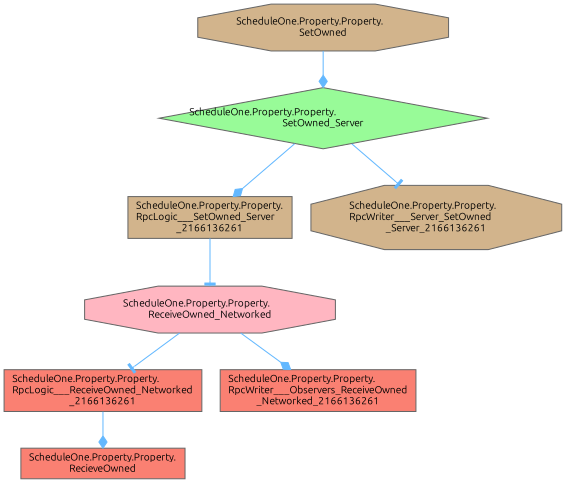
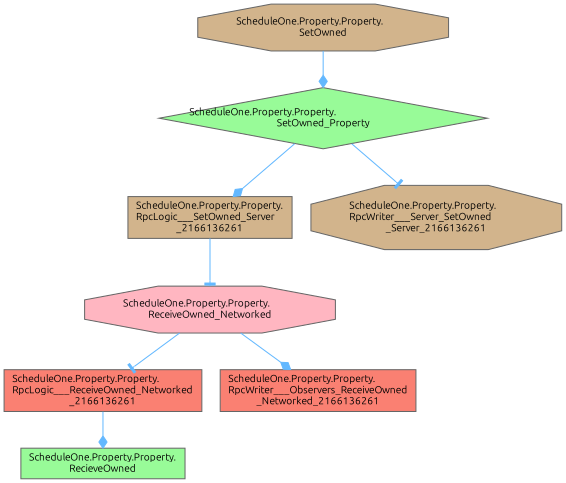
node "ScheduleOne.Property.Property. SetOwned_Server": label "ScheduleOne.Property.Property. SetOwned_Server" -> "ScheduleOne.Property.Property. SetOwned_Property"
node "ScheduleOne.Property.Property. RecieveOwned": fillcolor salmon -> palegreen
